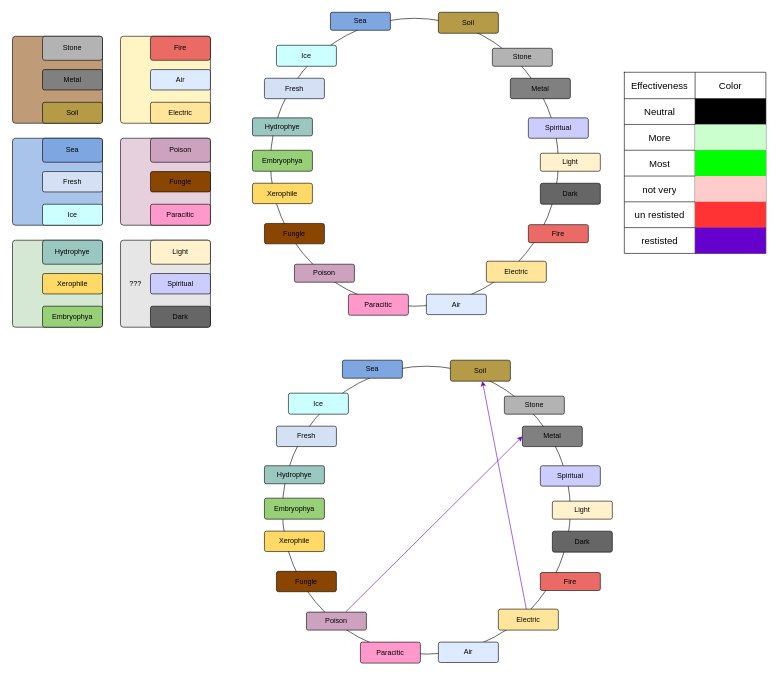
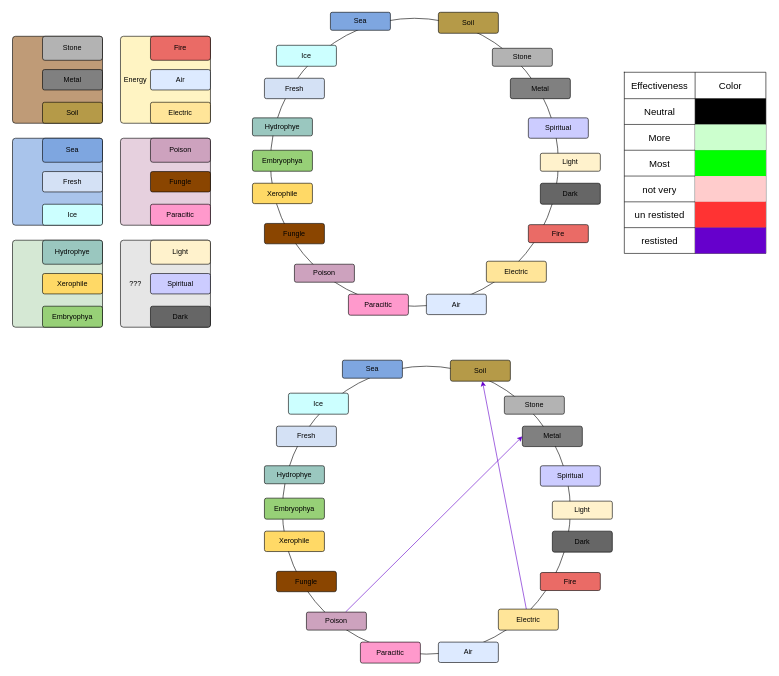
node "Energy": added
